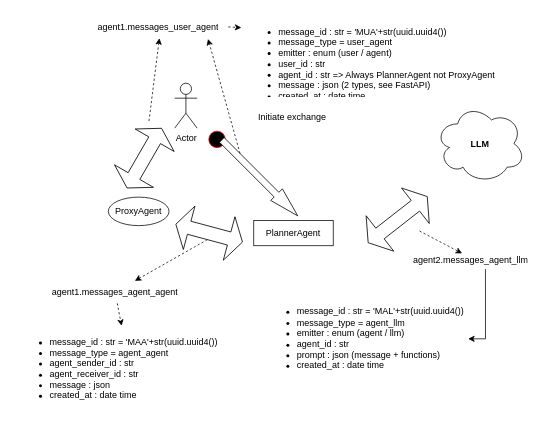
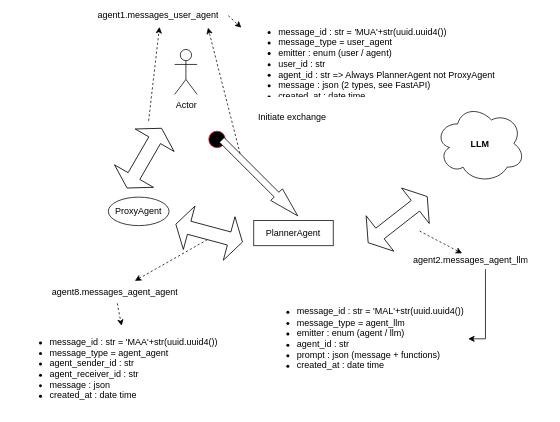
node "agent1.messages_user_agent": moved (161, 27) -> (161, 15)
node "Actor": moved (186, 105) -> (186, 72)
node "agent1.messages_agent_agent": label "agent1.messages_agent_agent" -> "agent8.messages_agent_agent"
